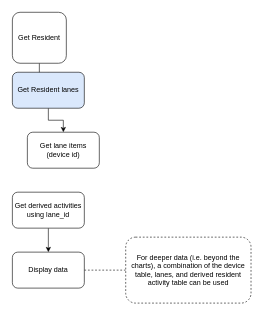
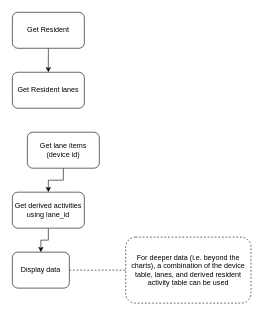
node "Get Resident": size 54x51 -> 72x36
node "Get Resident lanes": fillcolor #dae8fc -> #ffffff
edge "Get Resident lanes" -> "Get lane items (device id)": removed
edge "Get lane items (device id)" -> "Get derived activities using lane_id": added
node "Display data": size 72x36 -> 57x36
